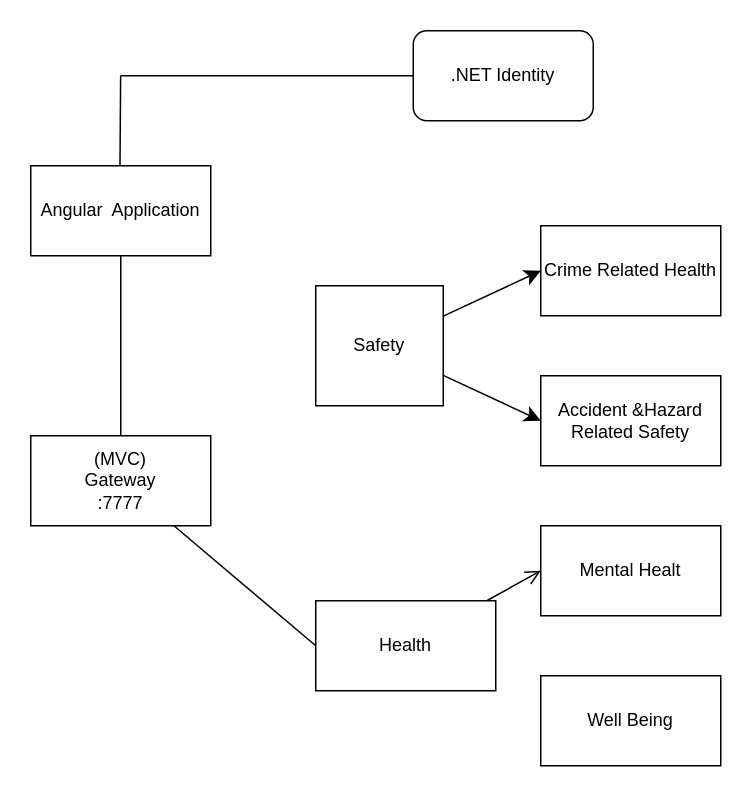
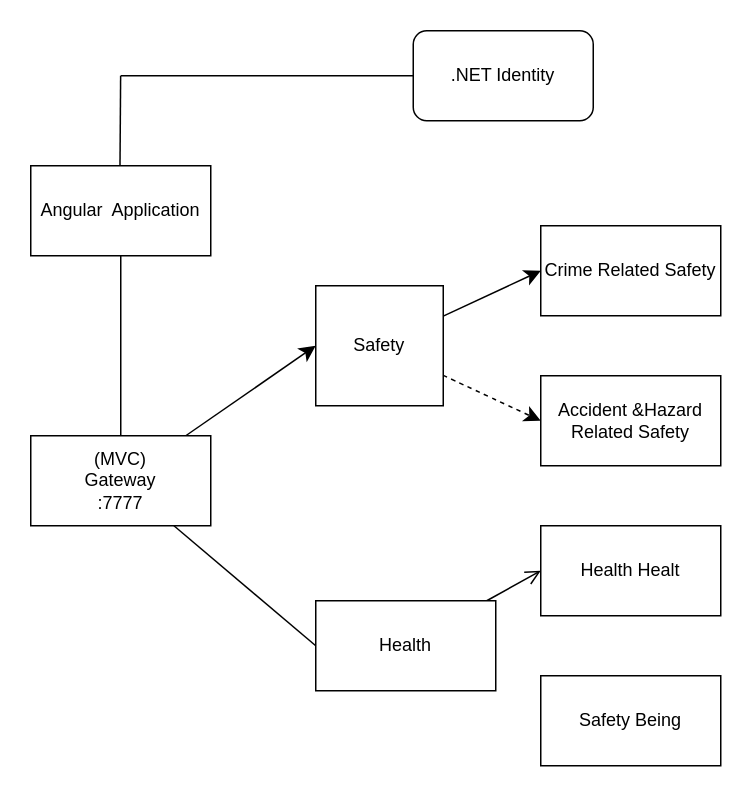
node "Crime Related Health": label "Crime Related Health" -> "Crime Related Safety"
edge "(MVC) Gateway :7777" -> "Safety": added
edge "Safety" -> "Accident &Hazard Related Safety": style solid -> dashed
node "Mental Healt": label "Mental Healt" -> "Health Healt"
node "Well Being": label "Well Being" -> "Safety Being"
